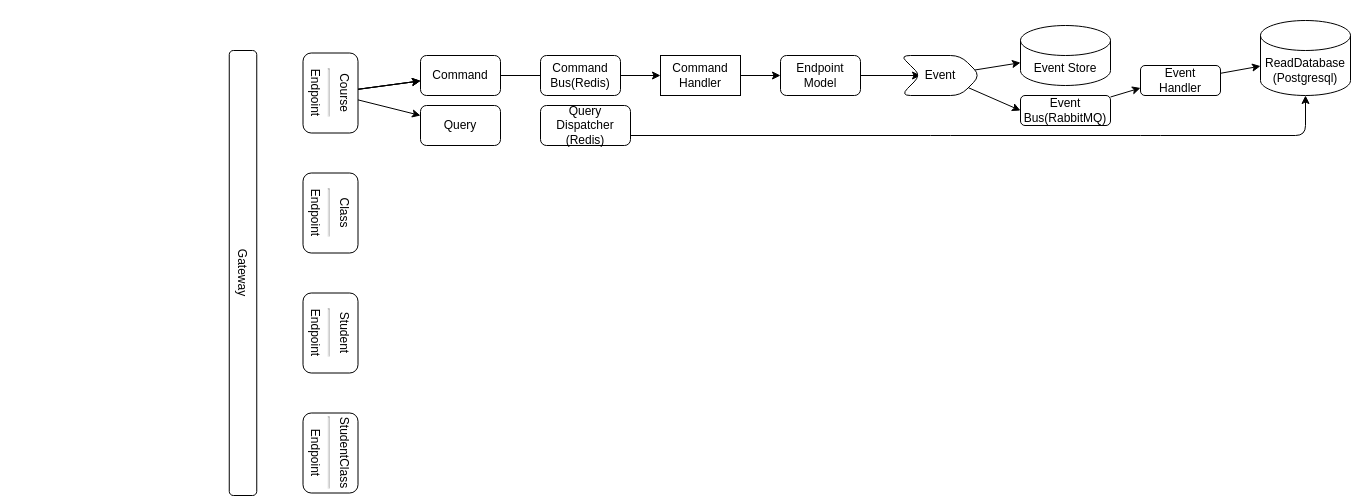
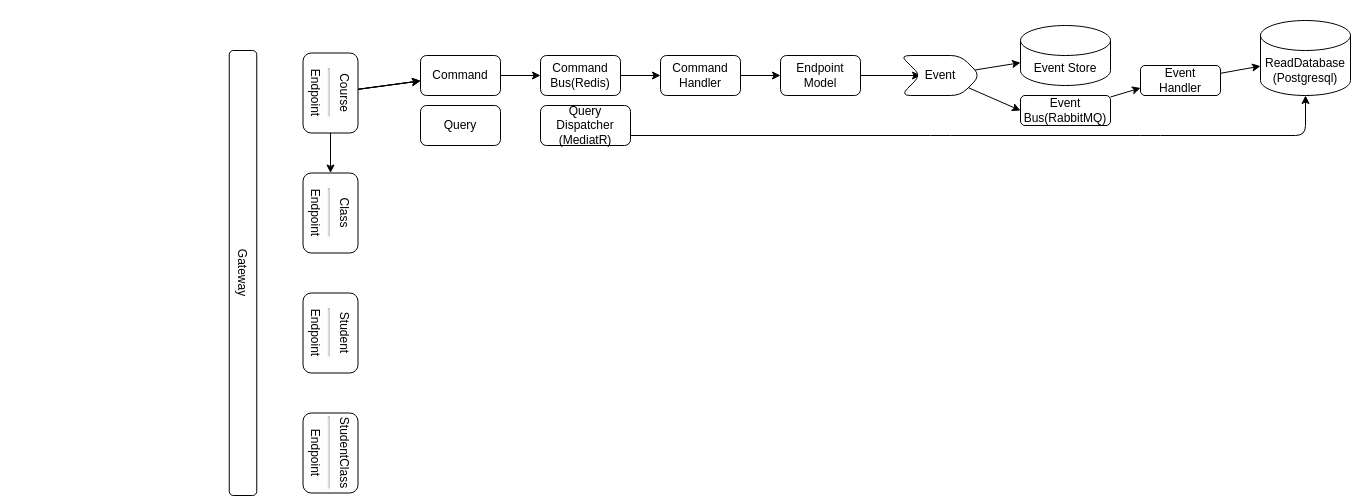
edge "Command" -- "Command Bus(Redis)": arrowhead none -> classic
node "Command Handler": shape rectangle -> rounded rectangle
edge "CourseEndpoint" -> "Query": now "CourseEndpoint" -> "Class Endpoint"
node "Query Dispatcher (Redis)": label "Query Dispatcher (Redis)" -> "Query Dispatcher (MediatR)"
